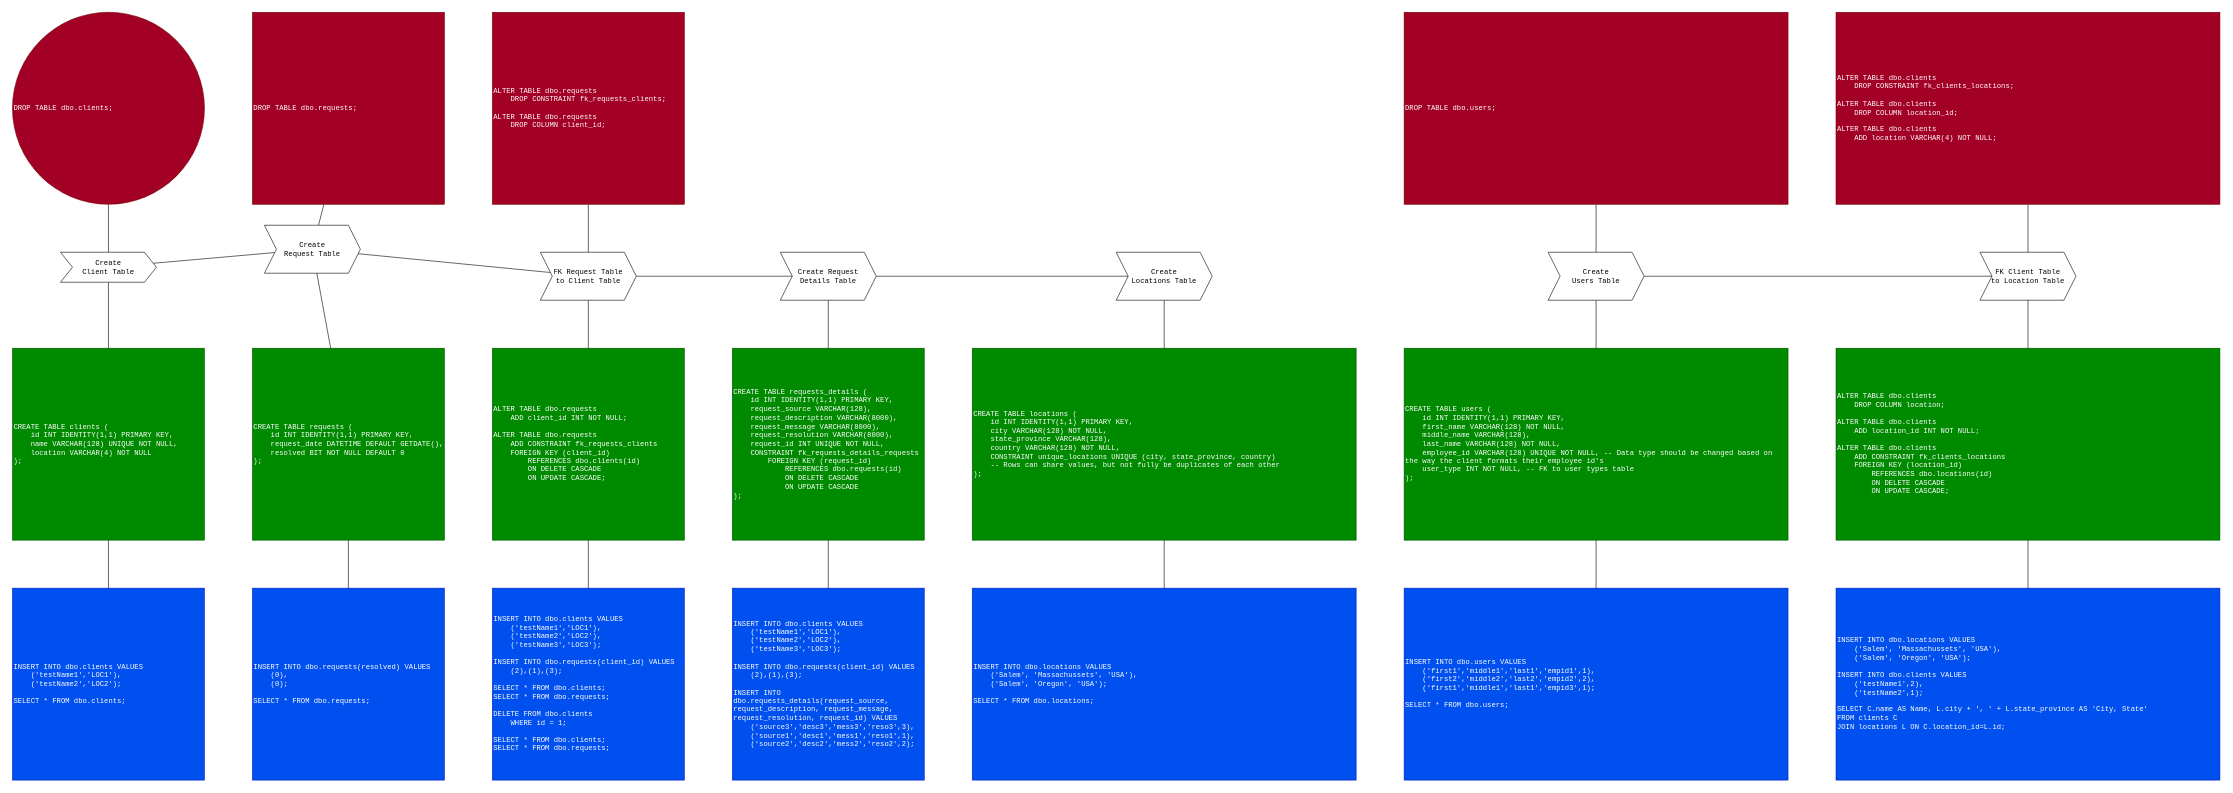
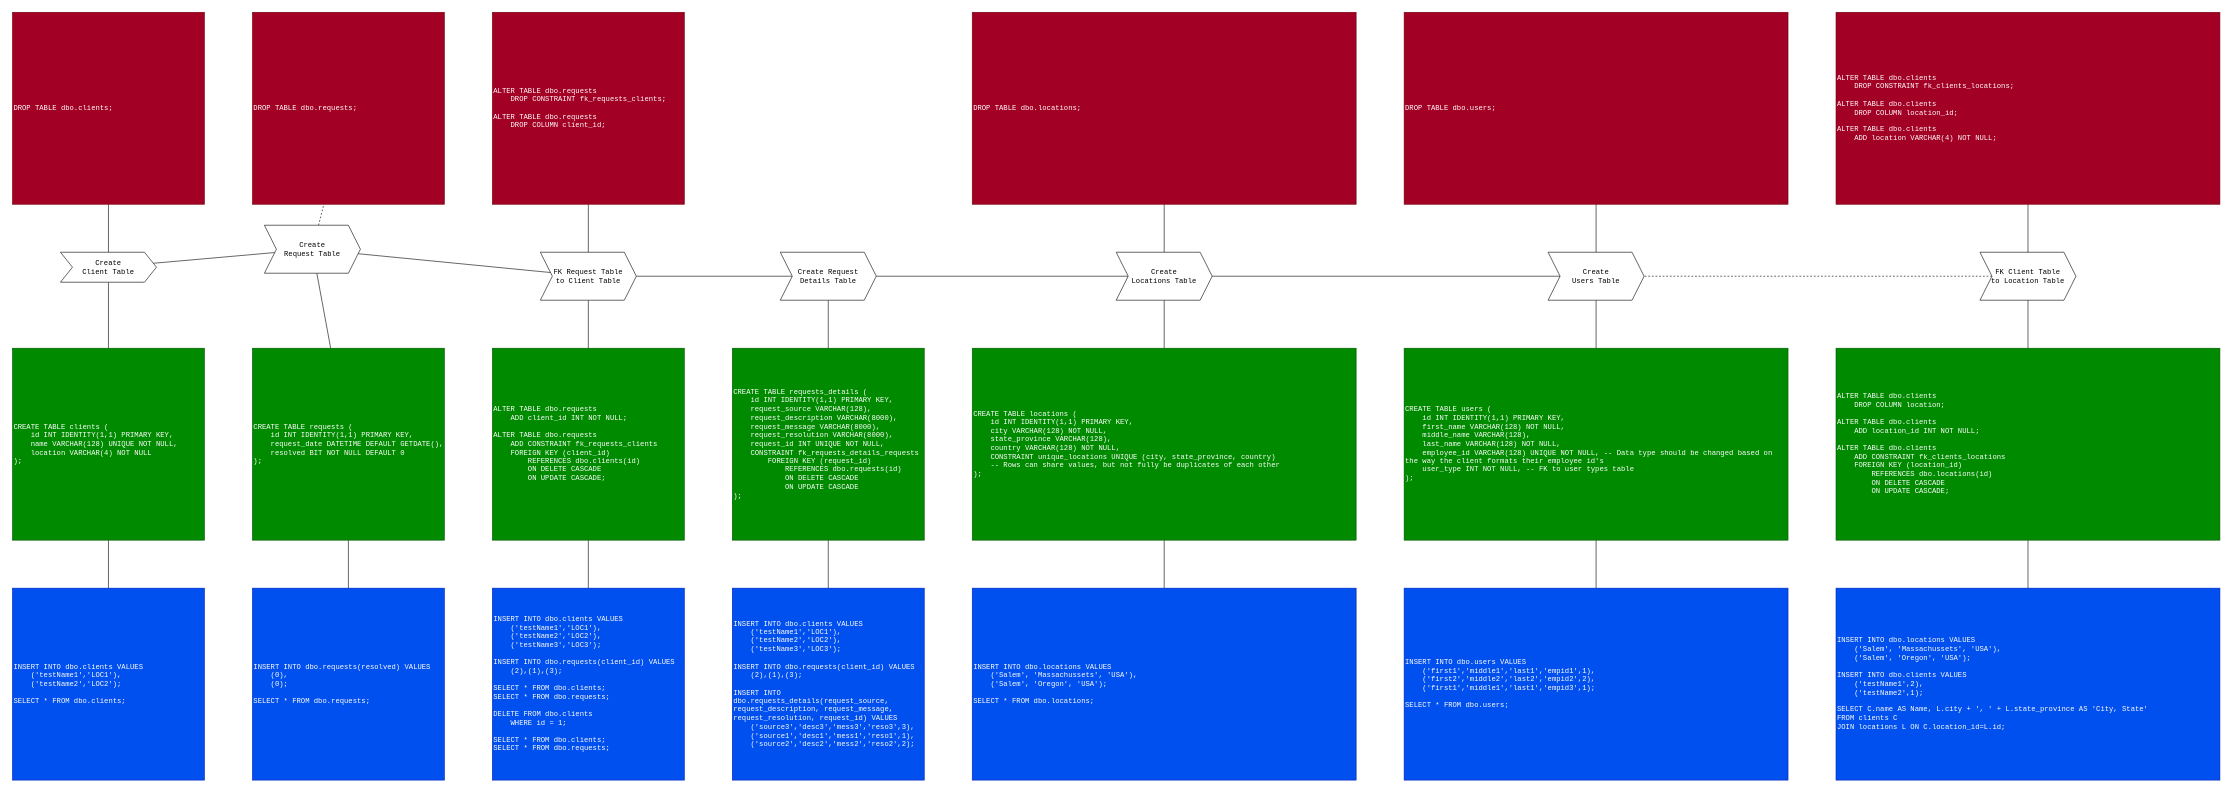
node "DROP TABLE dbo.clients;": shape ellipse -> rectangle
node "DROP TABLE dbo.locations;": added
edge "DROP TABLE dbo.locations;" -- "Create Locations Table": added
edge "DROP TABLE dbo.requests;" -- "Create Request Table": style solid -> dashed
edge "Create Locations Table" -- "Create Users Table": added
edge "Create Users Table" -- "FK Client Table to Location Table": style solid -> dashed
